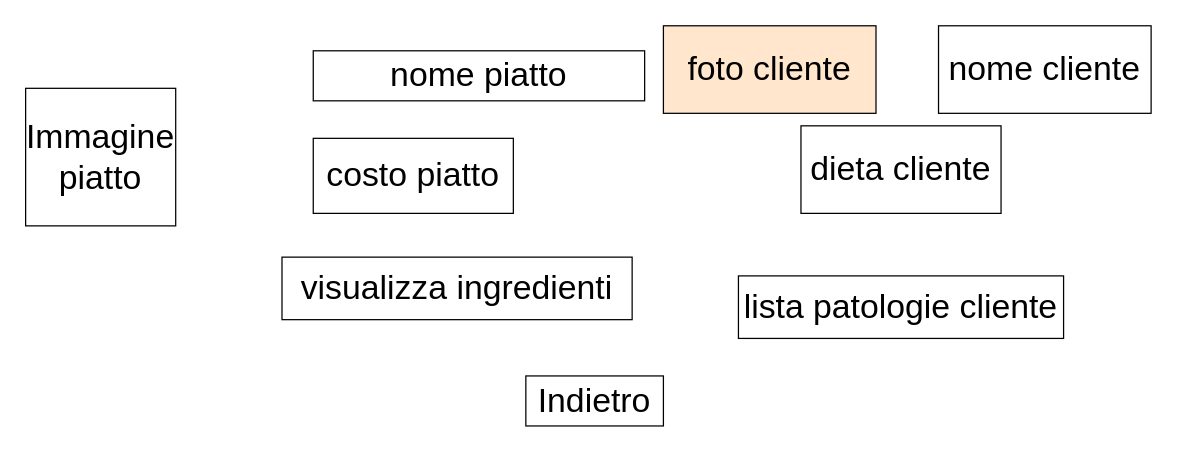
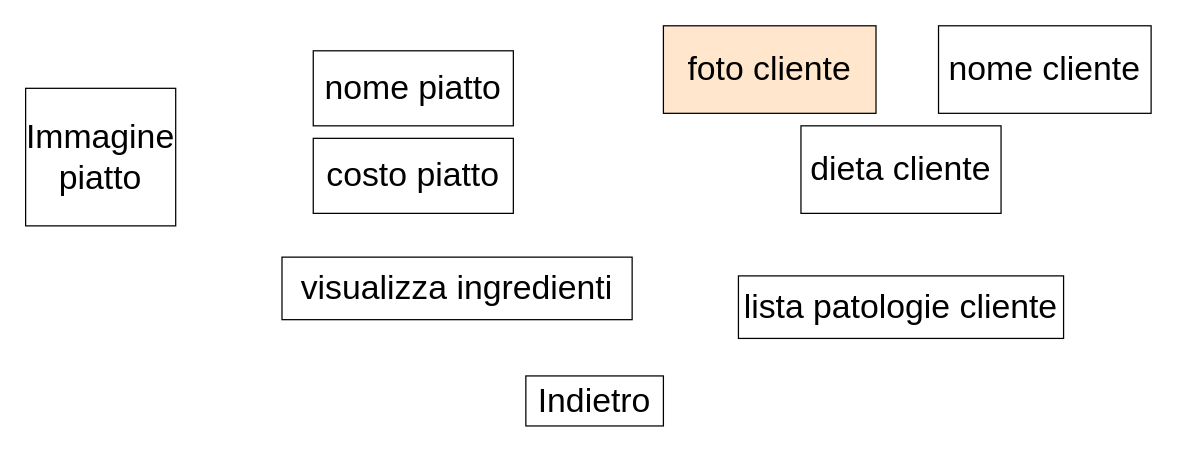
node "nome piatto": size 331x50 -> 200x75
